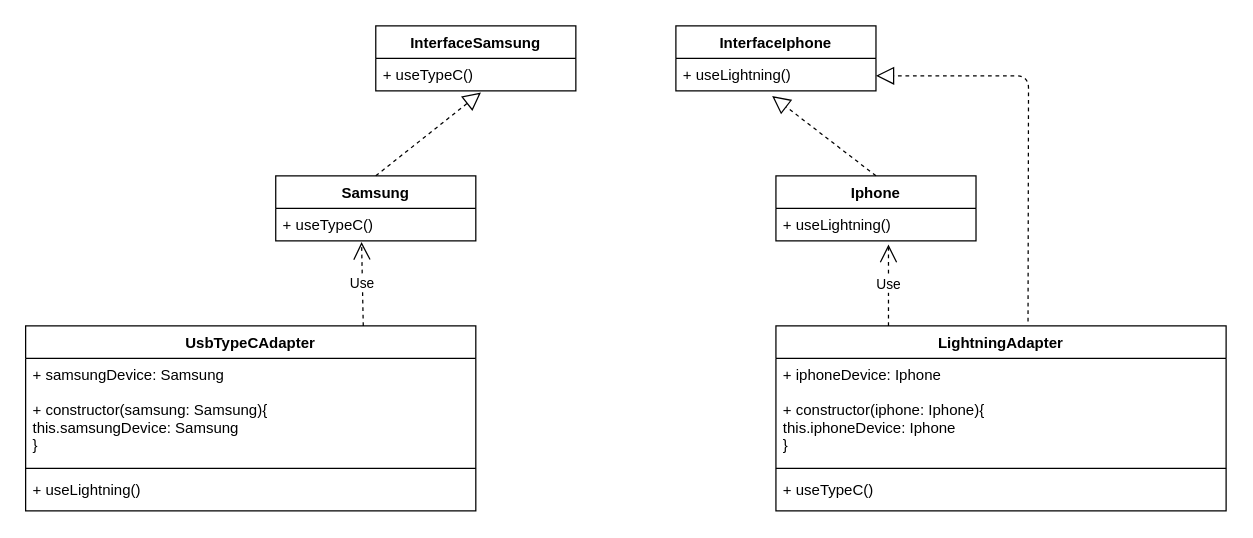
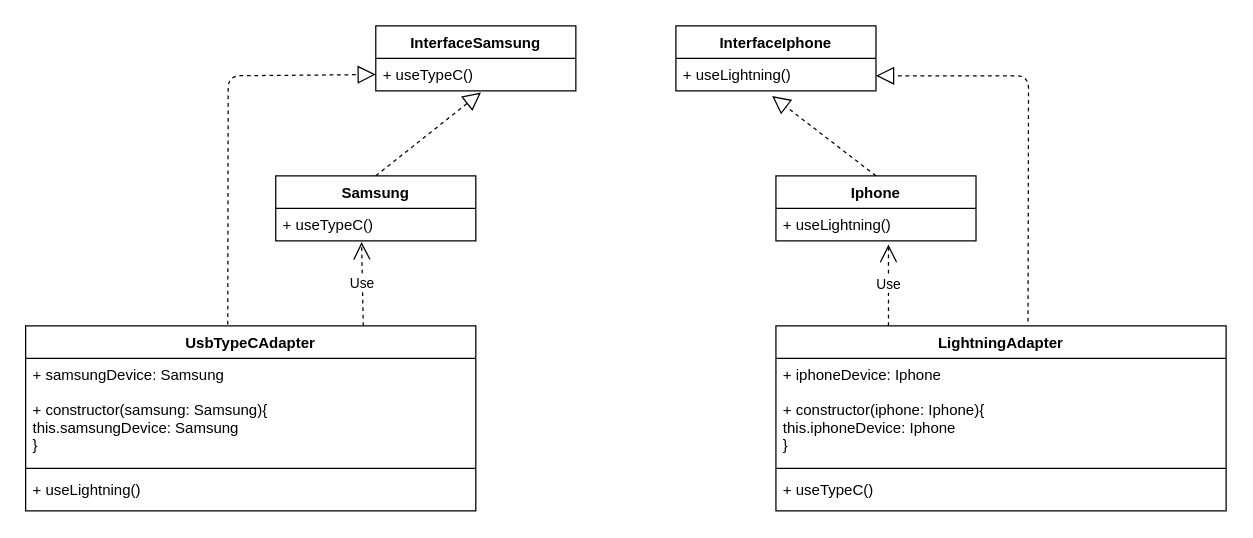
edge "UsbTypeCAdapter" -> "InterfaceSamsung": added
